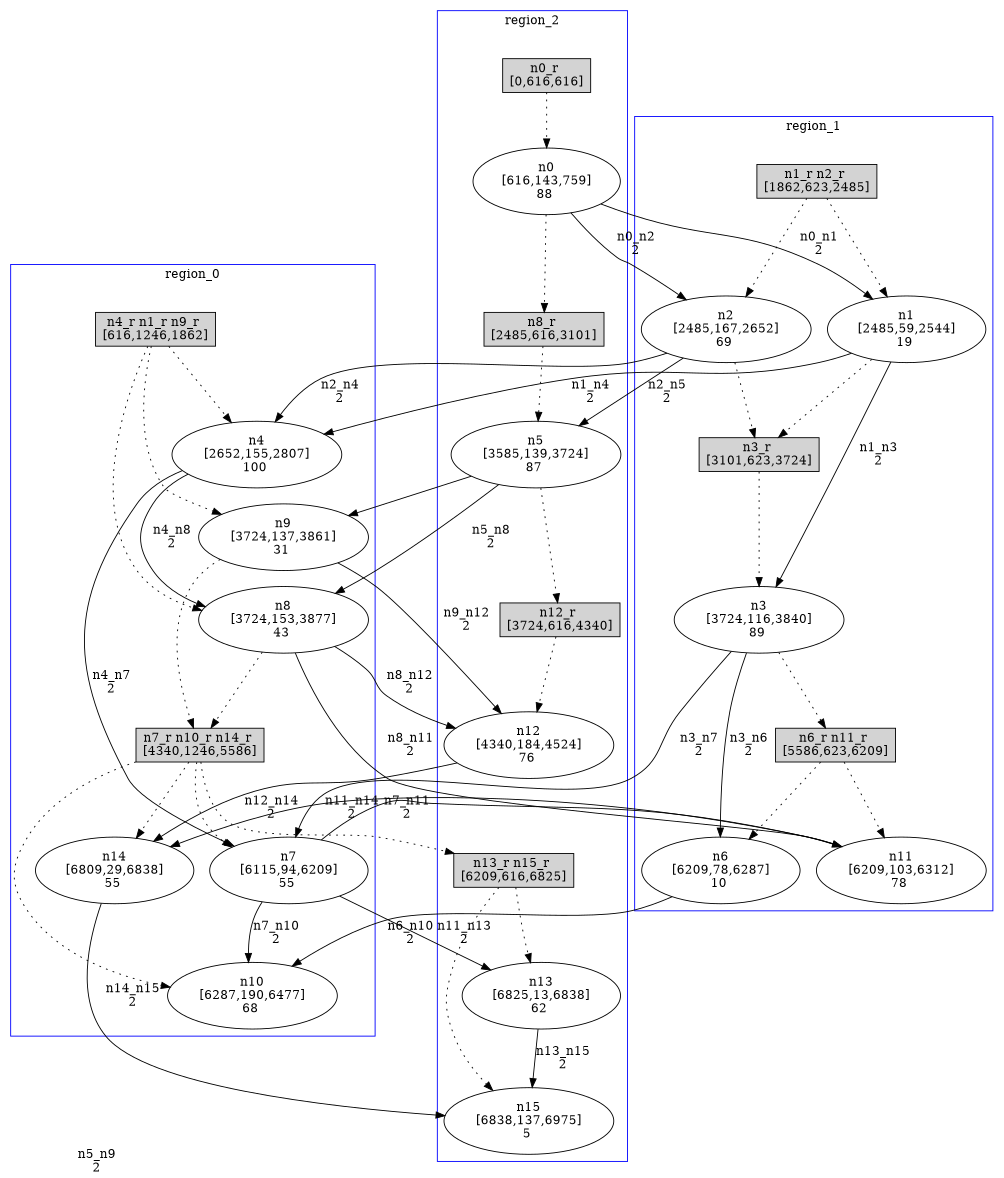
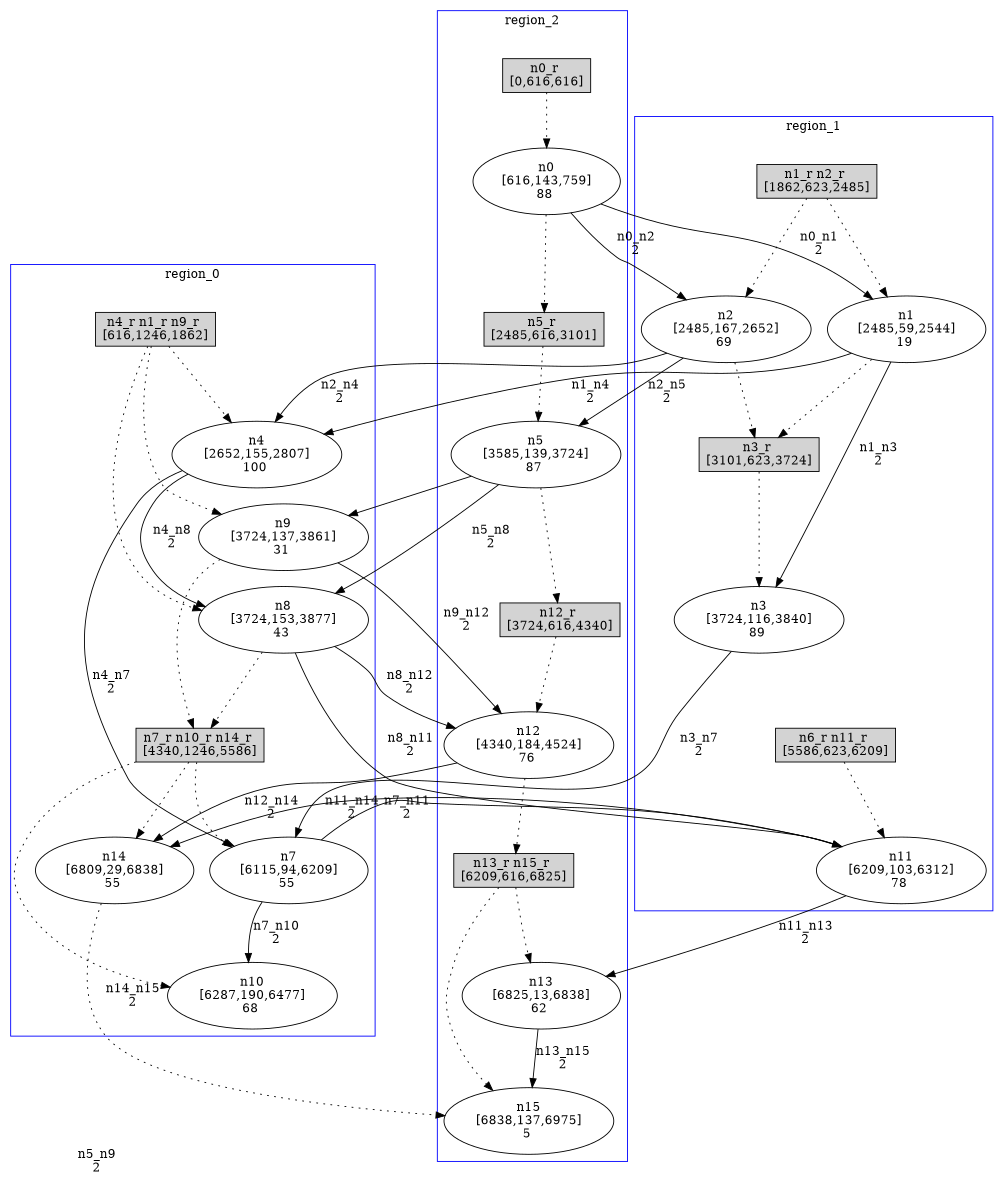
node "n8_r [2485,616,3101]": label "n8_r [2485,616,3101]" -> "n5_r [2485,616,3101]"
edge "n3 [3724,116,3840] 89" -> "n6_r n11_r [5586,623,6209]": removed
edge "n7_r n10_r n14_r [4340,1246,5586]" -> "n13_r n15_r [6209,616,6825]": now "n12 [4340,184,4524] 76" -> "n13_r n15_r [6209,616,6825]"
node "n6 [6209,78,6287] 10": removed
edge "n7 [6115,94,6209] 55" -> "n13 [6825,13,6838] 62": now "n11 [6209,103,6312] 78" -> "n13 [6825,13,6838] 62"
edge "n14 [6809,29,6838] 55" -> "n15 [6838,137,6975] 5": style solid -> dotted
